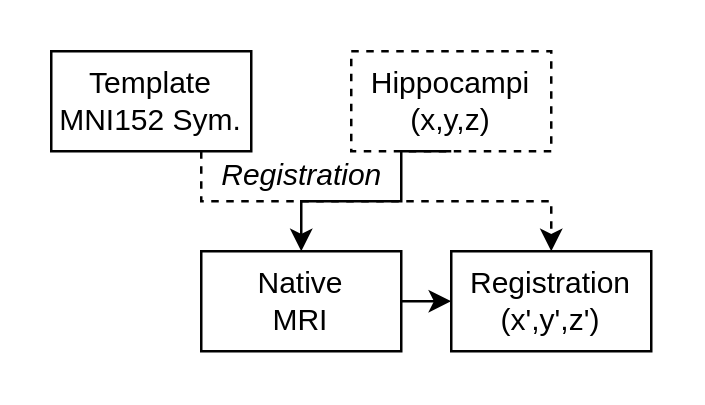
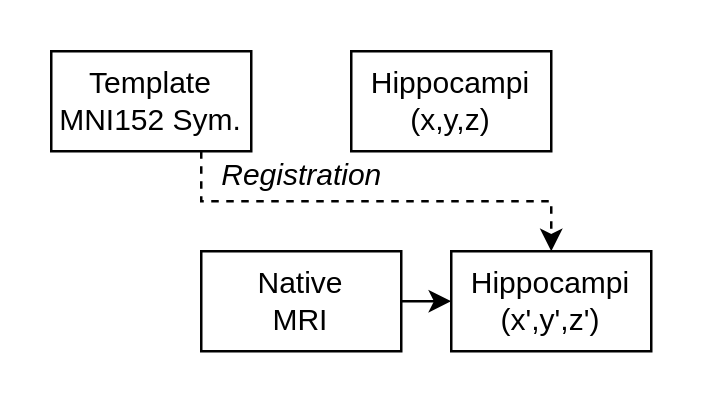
node "Hippocampi (x,y,z)": style dashed -> solid
edge "Hippocampi (x,y,z)" -> "Native MRI": removed
node "Registration (x',y',z')": label "Registration (x',y',z')" -> "Hippocampi (x',y',z')"
